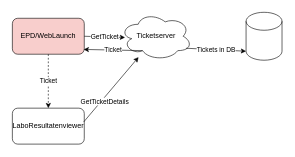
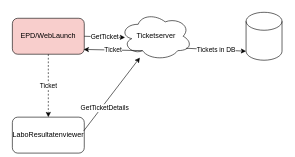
node "LaboResultatenviewer": moved (48, 126) -> (48, 135)
